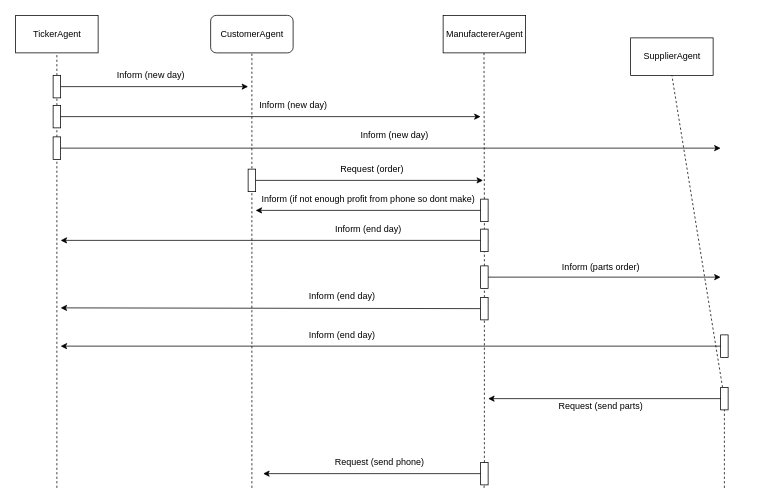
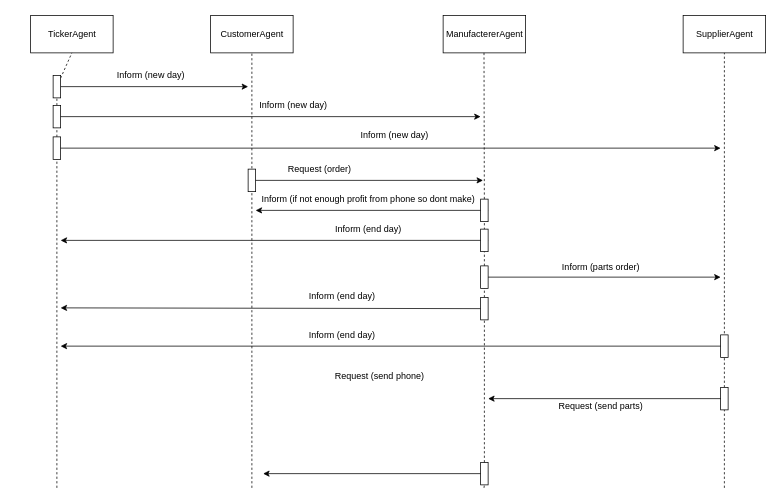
node "TickerAgent": moved (57, 34) -> (72, 34)
node "CustomerAgent": shape rounded rectangle -> rectangle
node "SupplierAgent": moved (672, 57) -> (724, 34)
node "Request (order)": moved (372, 169) -> (319, 169)
node "Request (send phone)": moved (379, 462) -> (379, 376)
